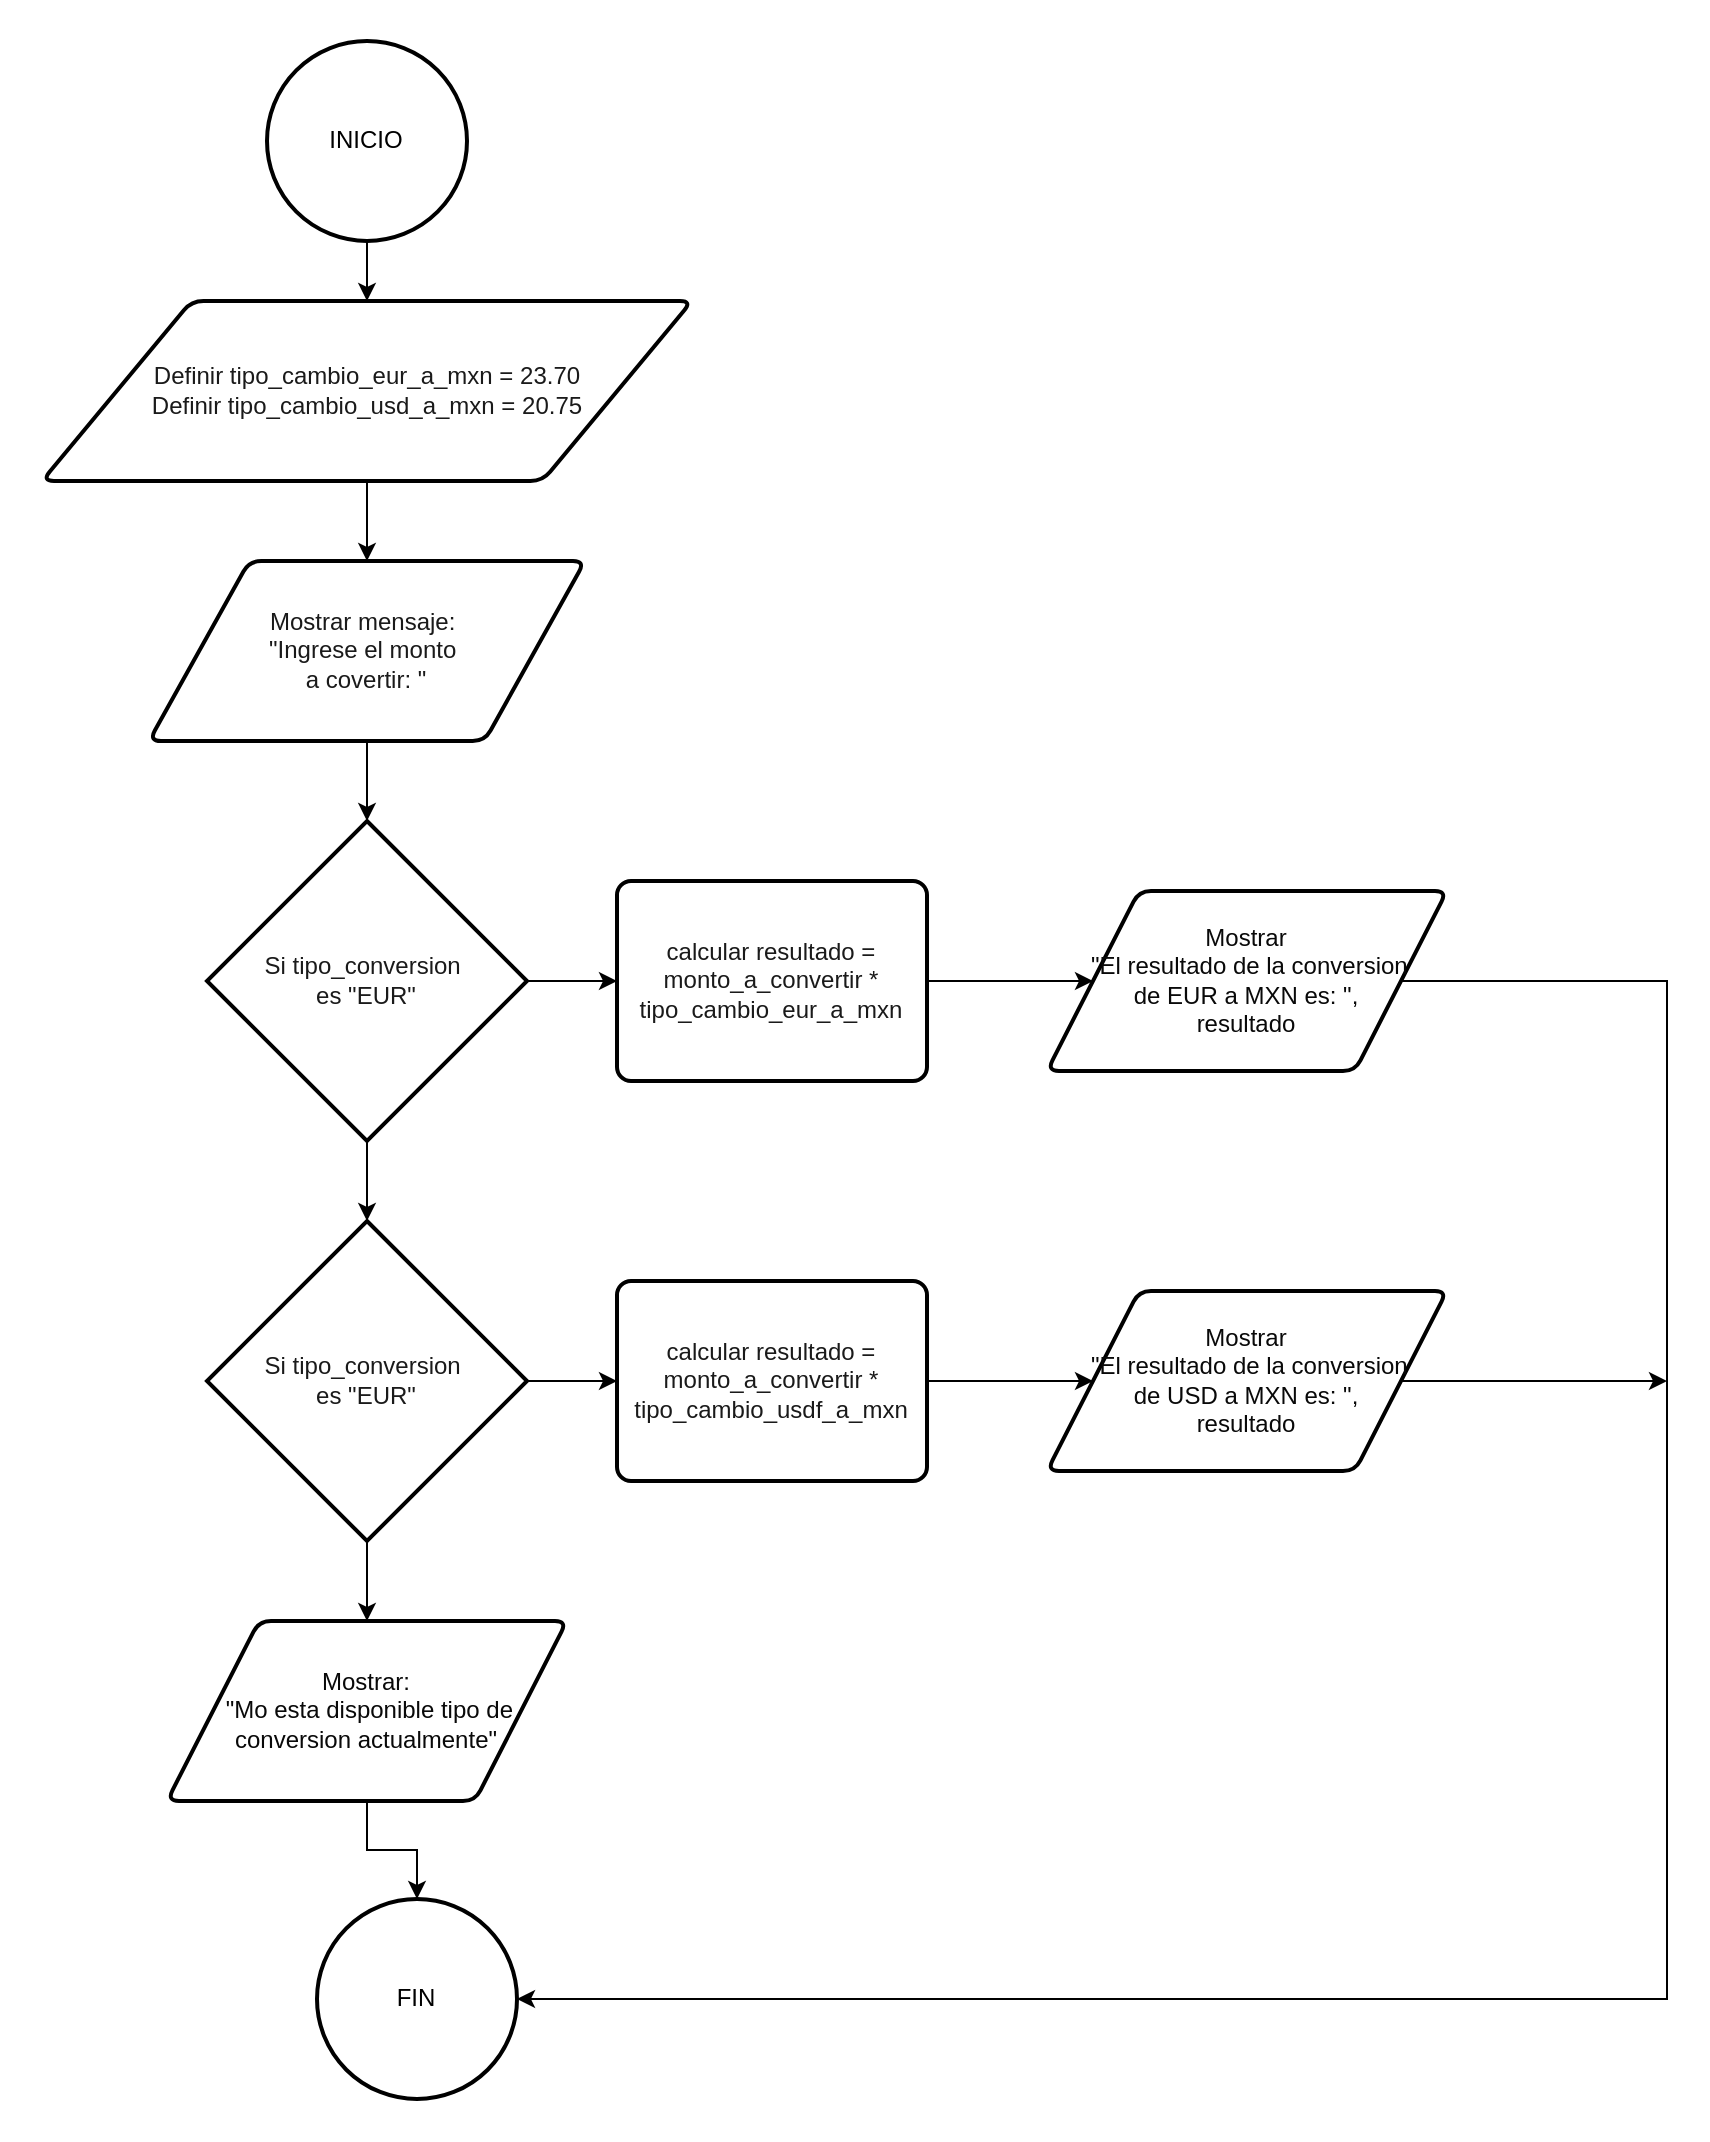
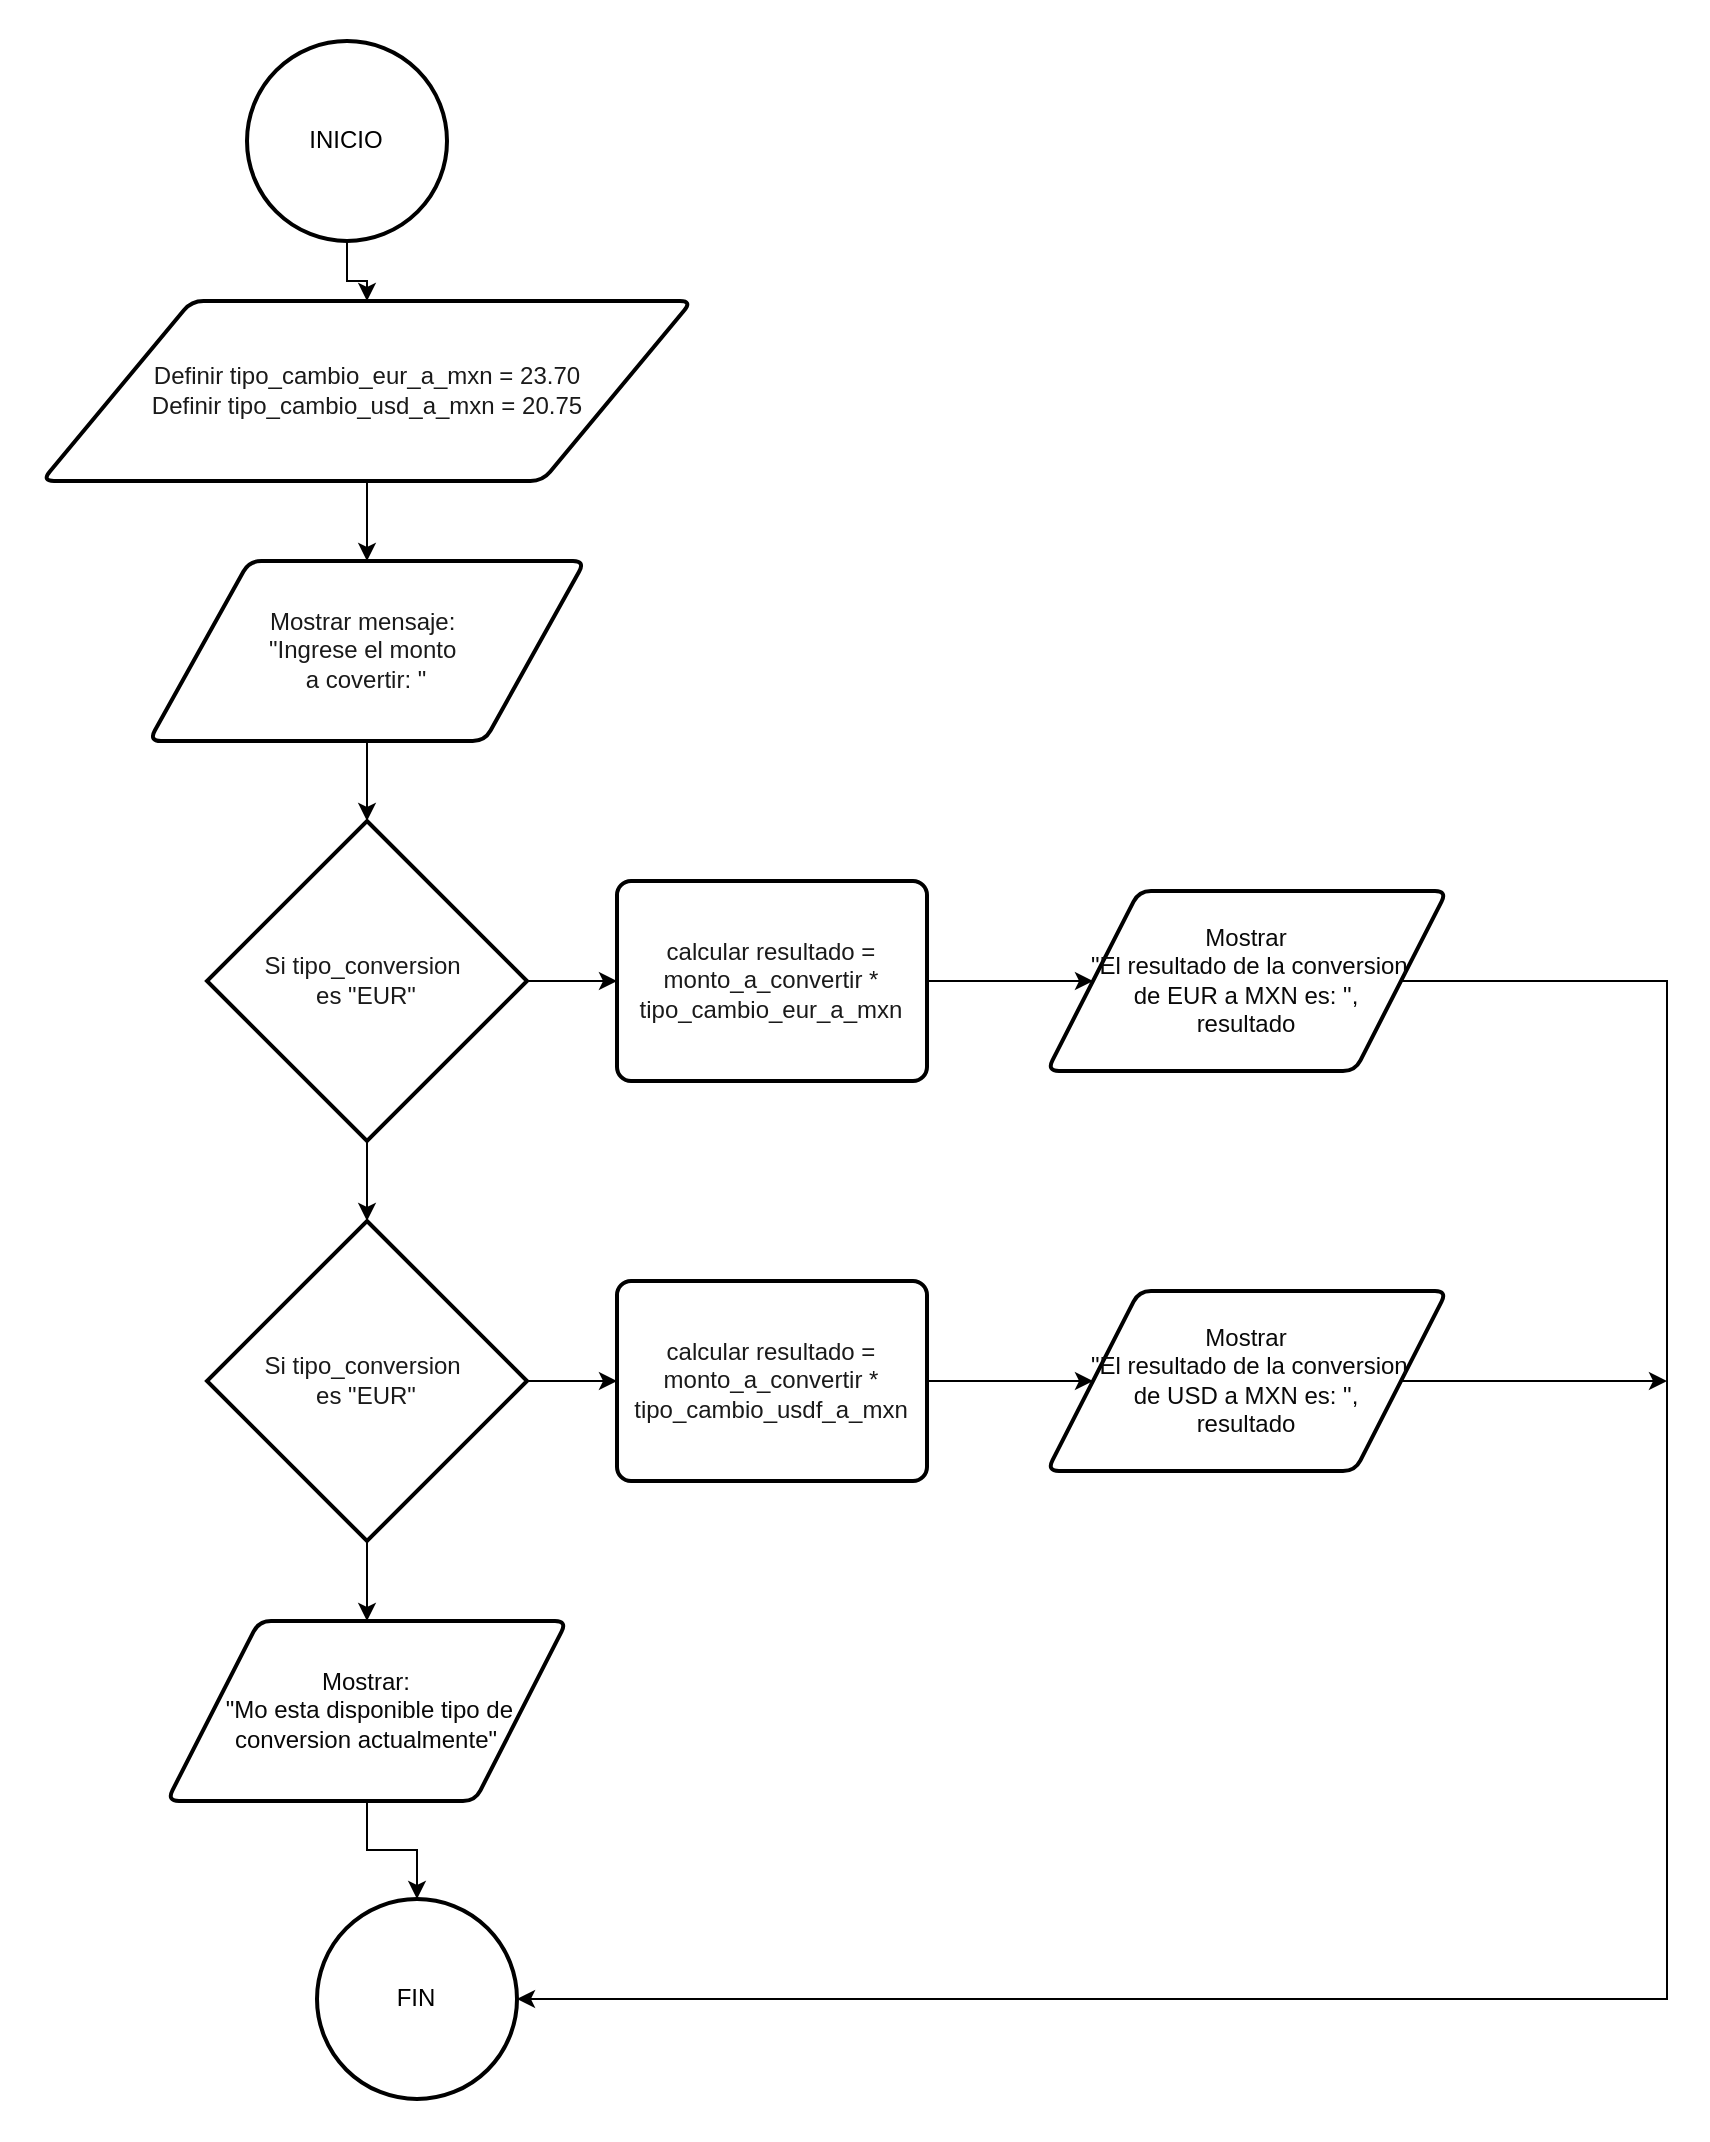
node "INICIO": moved (367, 141) -> (347, 141)
